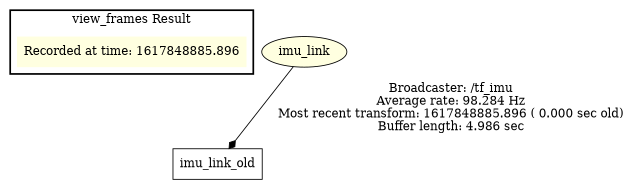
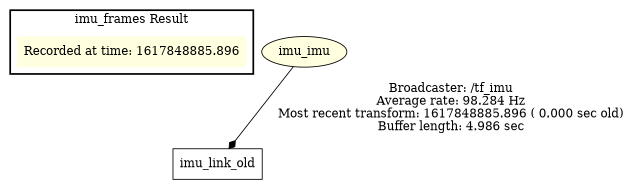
cluster "view_frames Result": label "view_frames Result" -> "imu_frames Result"
node "imu_link": label "imu_link" -> "imu_imu"
